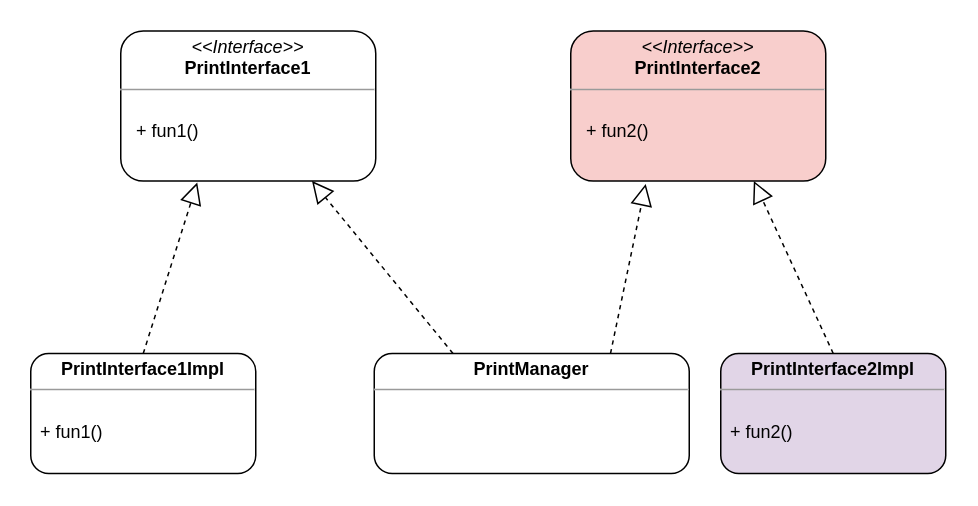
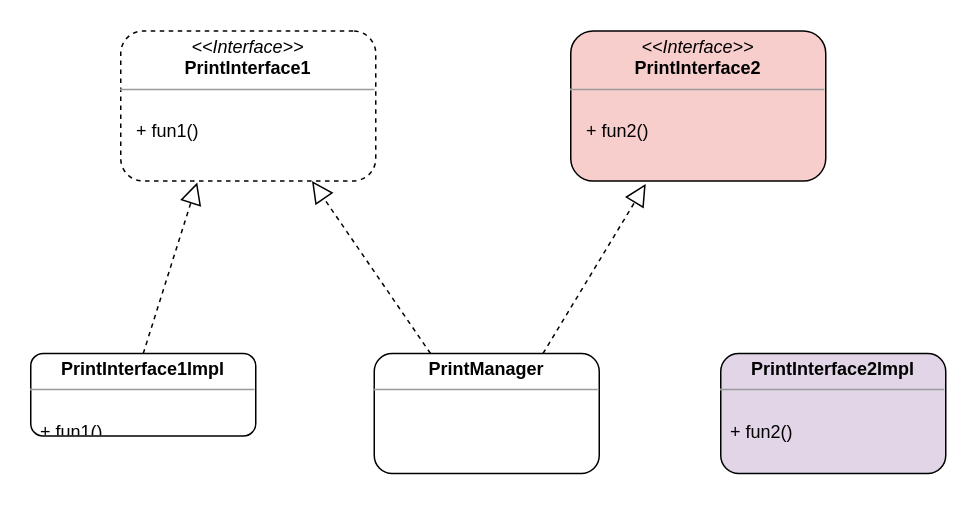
node "<<Interface>> PrintInterface1 + fun1()": style solid -> dashed
edge "PrintInterface2Impl + fun2()" -> "<<Interface>> PrintInterface2 + fun2()": removed
node "PrintInterface1Impl + fun1()": size 225x120 -> 225x83
node "PrintManager": size 315x120 -> 225x120
